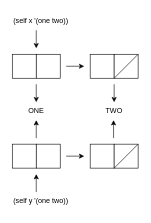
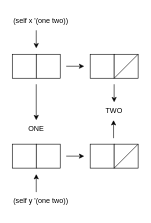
node "ONE": moved (36, 111) -> (36, 129)
